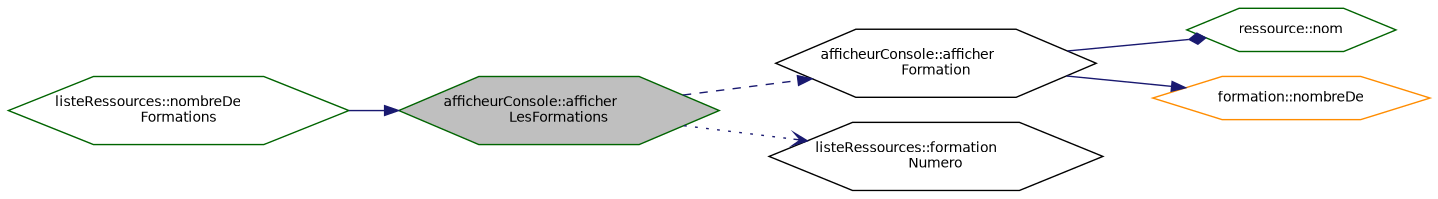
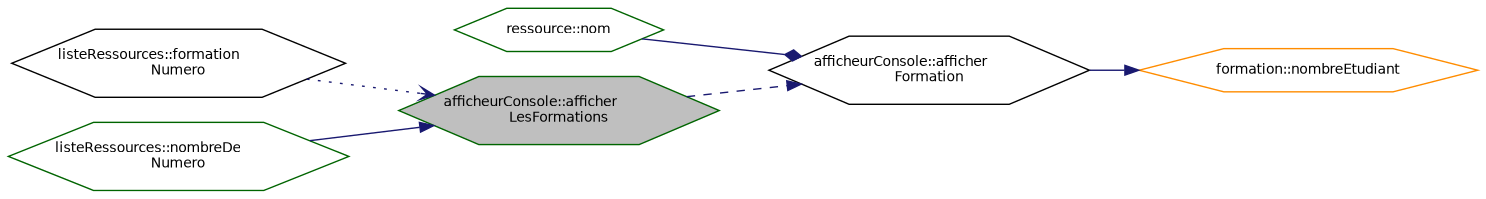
edge "afficheurConsole::afficher Formation" -> "ressource::nom": reversed
node "formation::nombreDe": label "formation::nombreDe" -> "formation::nombreEtudiant"
node "listeRessources::nombreDe Formations": label "listeRessources::nombreDe Formations" -> "listeRessources::nombreDe Numero"
edge "afficheurConsole::afficher LesFormations" -> "listeRessources::formation Numero": reversed
